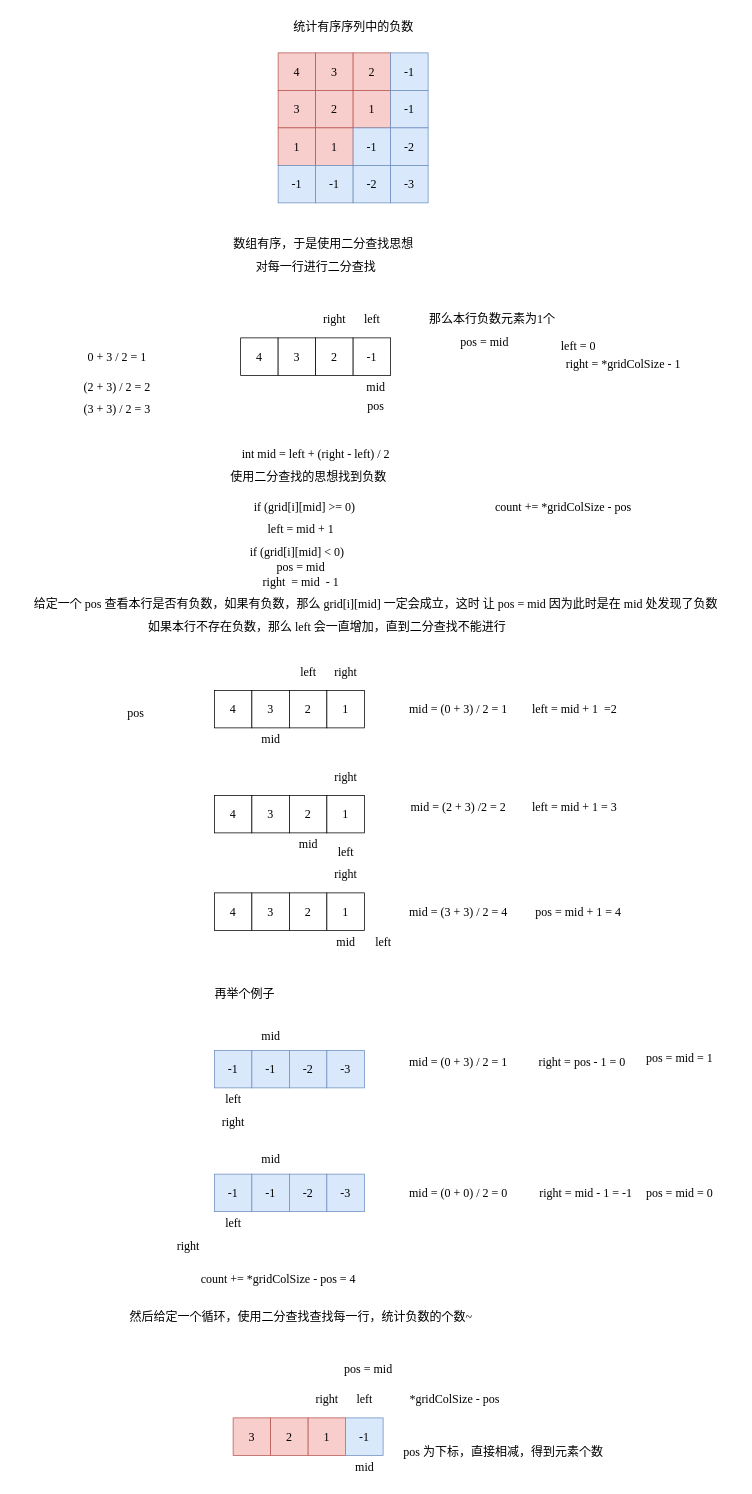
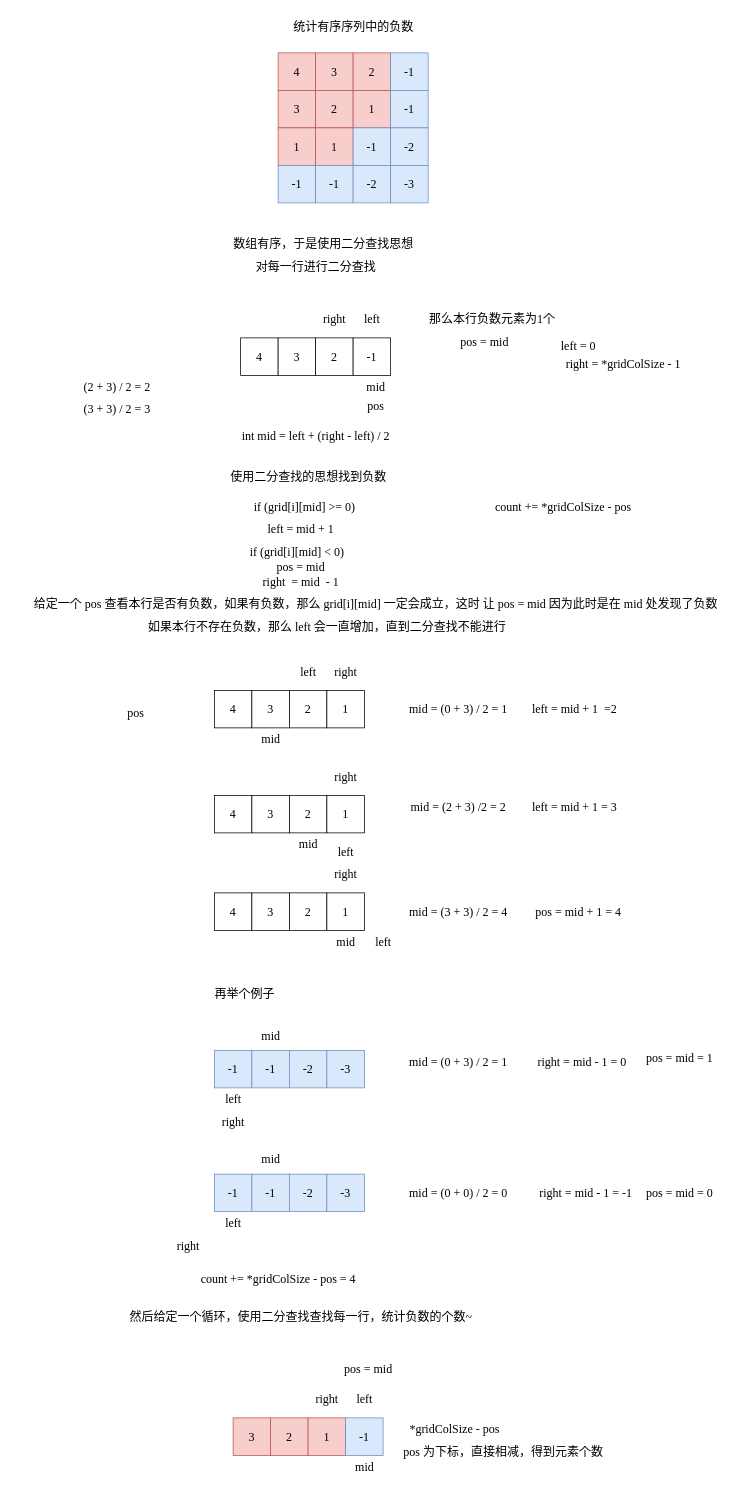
node "0 + 3 / 2 = 1": removed
node "int mid = left + (right - left) / 2": moved (315, 454) -> (315, 435)
node "right = pos - 1 = 0": label "right = pos - 1 = 0" -> "right = mid - 1 = 0"
node "*gridColSize - pos": moved (454, 1399) -> (454, 1429)
